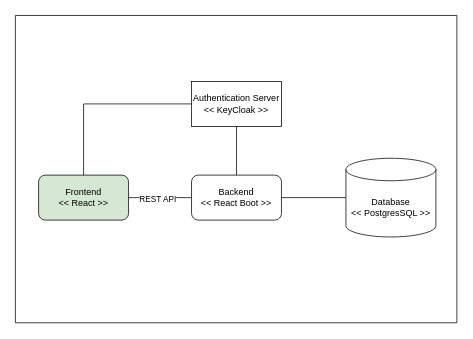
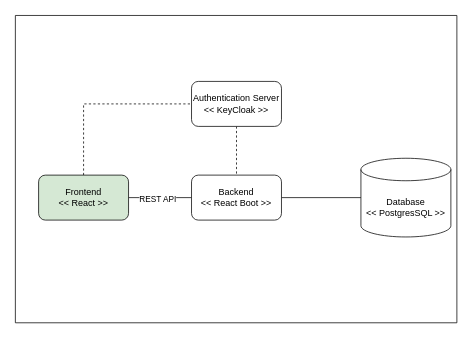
edge "Authentication Server << KeyCloak >>" -- "Frontend << React >>": style solid -> dashed
node "Authentication Server << KeyCloak >>": shape rectangle -> rounded rectangle
edge "Authentication Server << KeyCloak >>" -- "Backend << React Boot >>": style solid -> dashed
node "Database << PostgresSQL >>": moved (391, 198) -> (406, 198)
